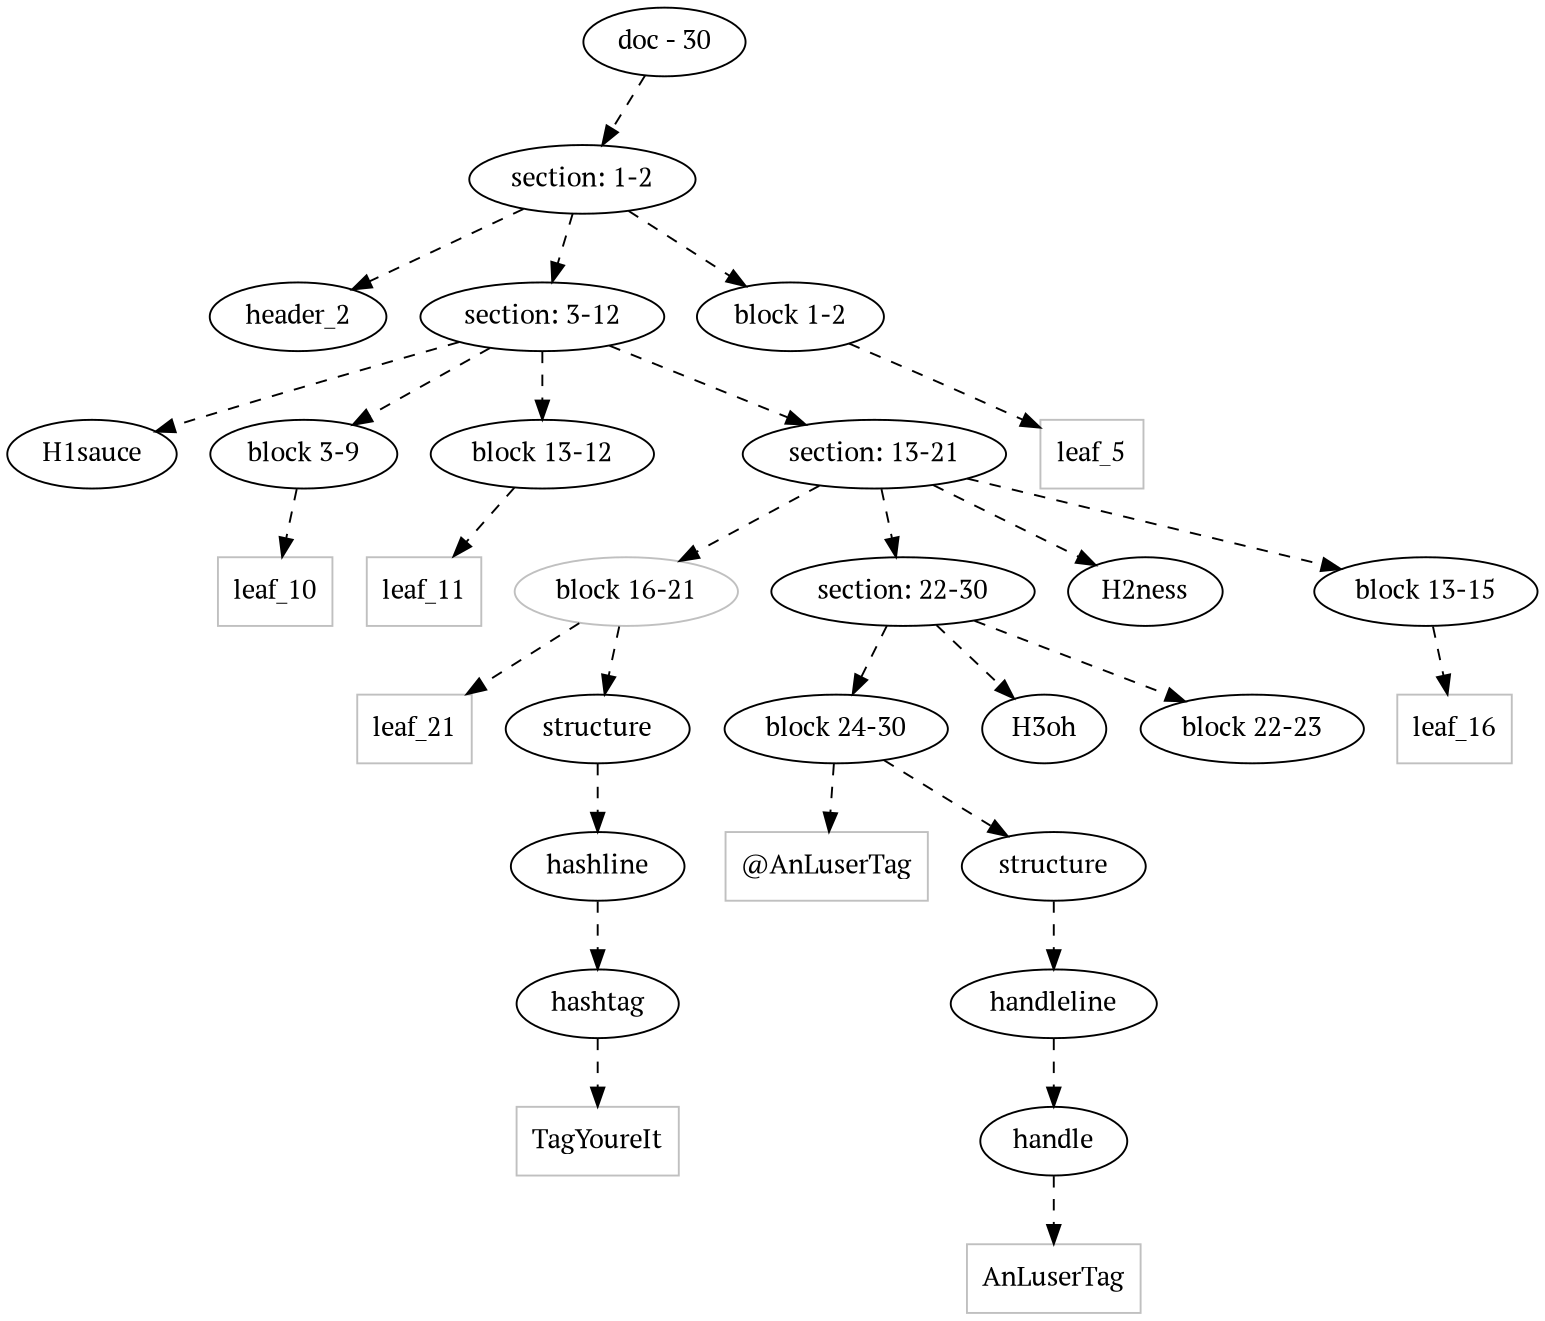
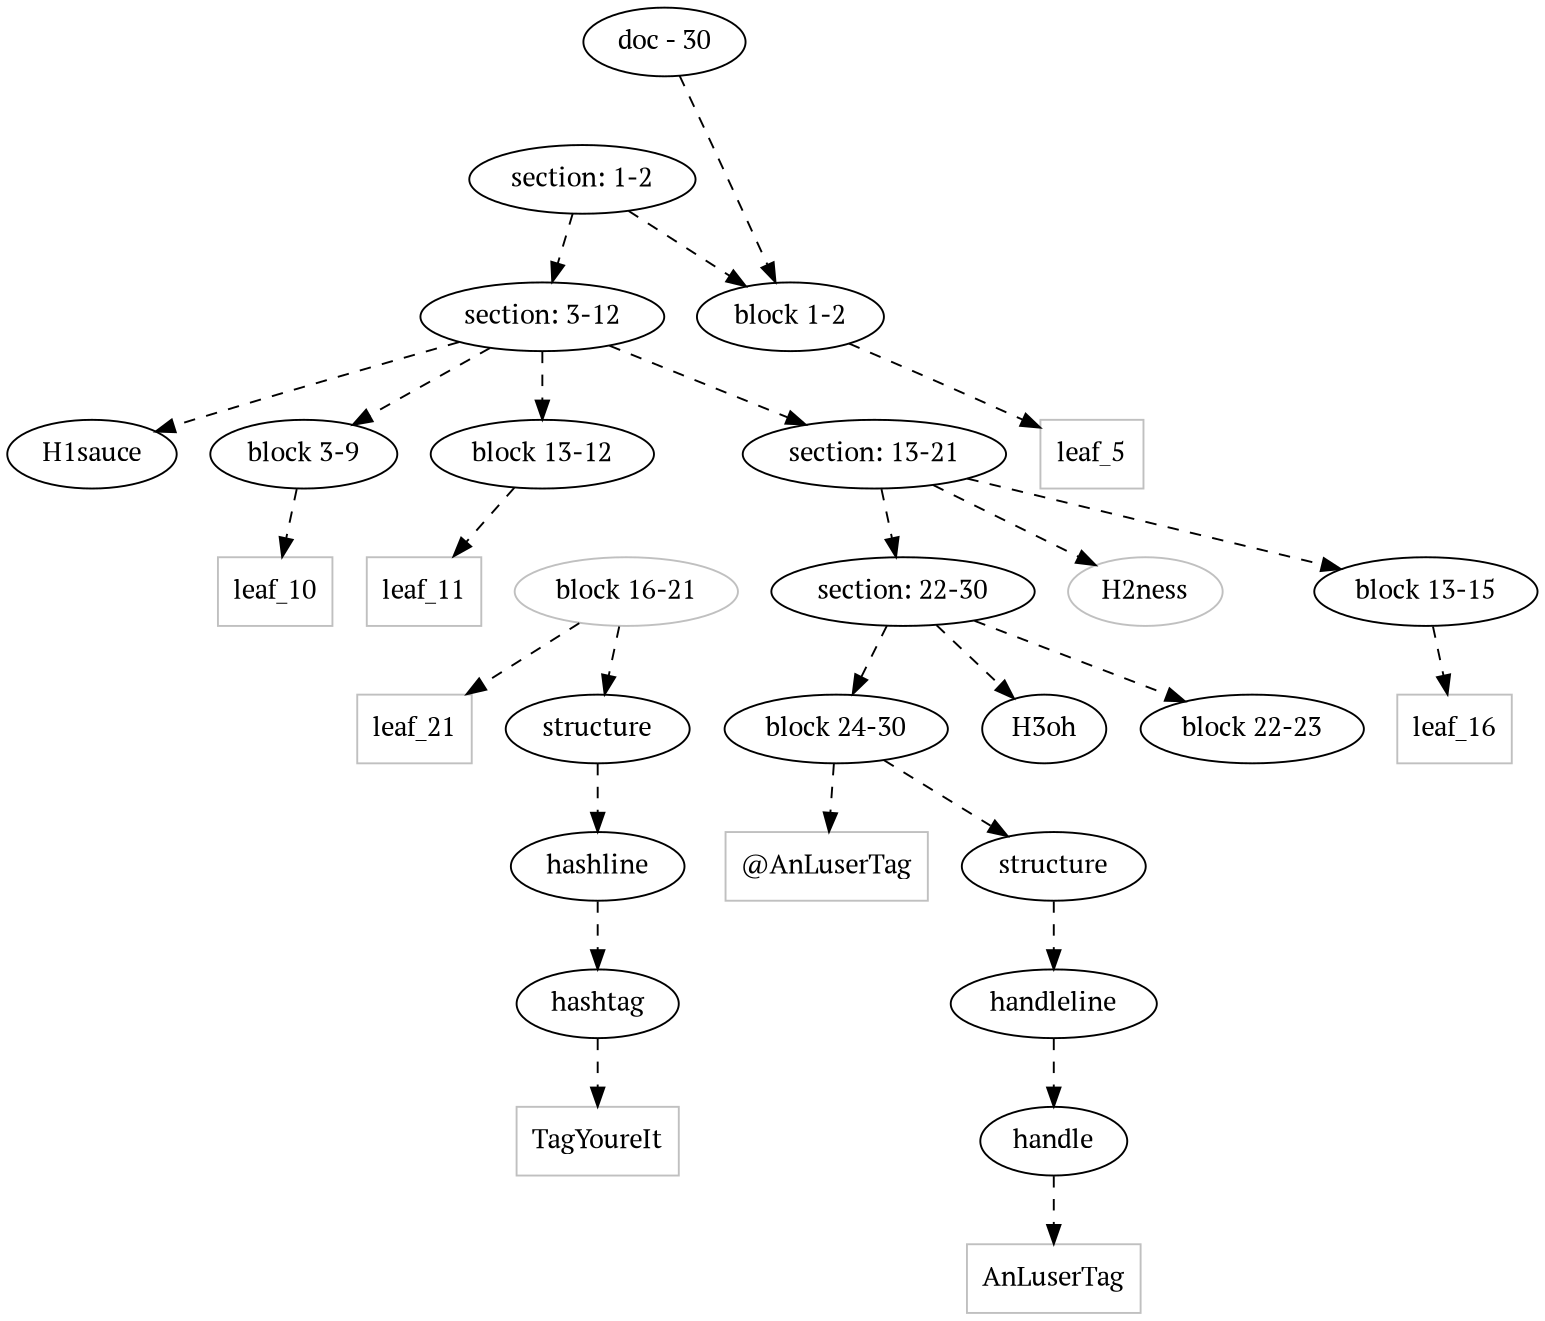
edge "doc - 30" -> "section: 1-2": now "doc - 30" -> "block 1-2"
node "header_2": removed
edge "section: 13-21" -> "block 16-21": removed
node "H2ness": color black -> Gray
